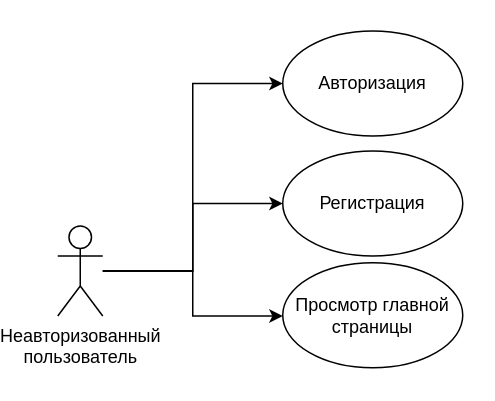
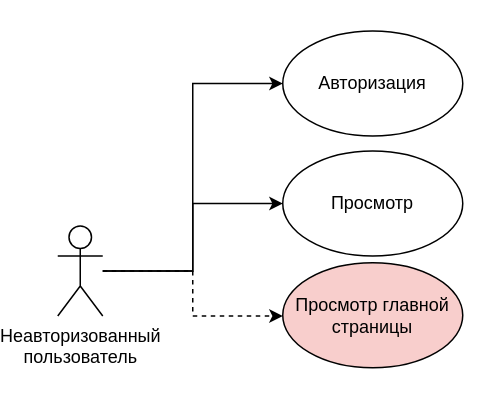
node "Регистрация": label "Регистрация" -> "Просмотр"
node "Просмотр главной страницы": fillcolor #ffffff -> #f8cecc
edge "Неавторизованный пользователь" -> "Просмотр главной страницы": style solid -> dashed
